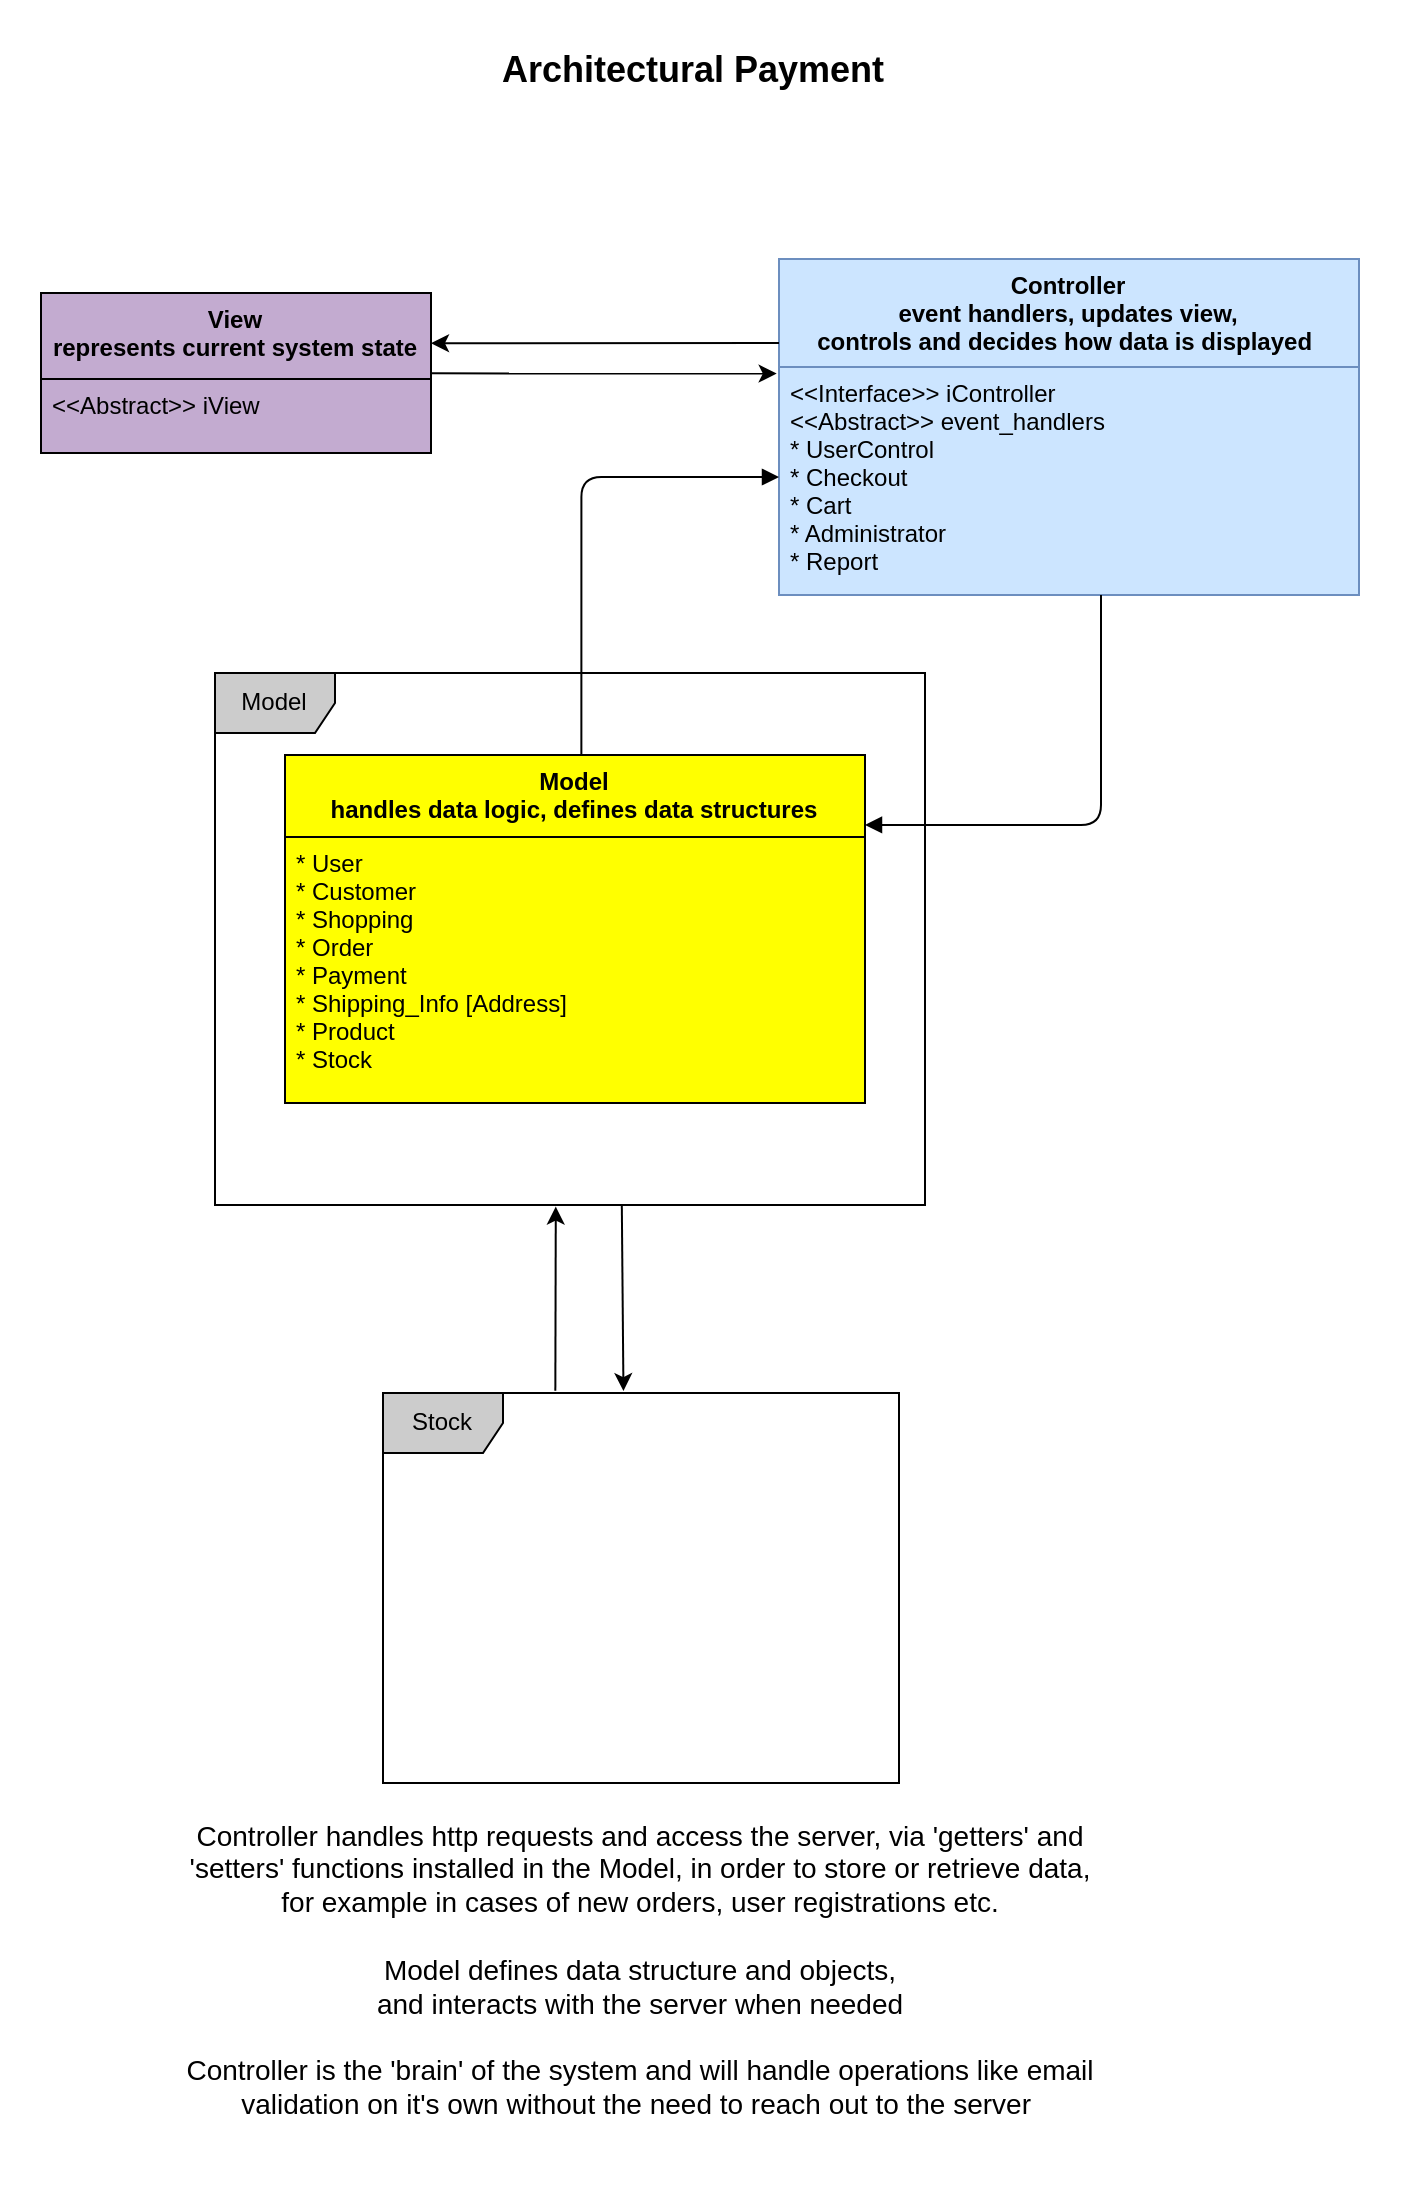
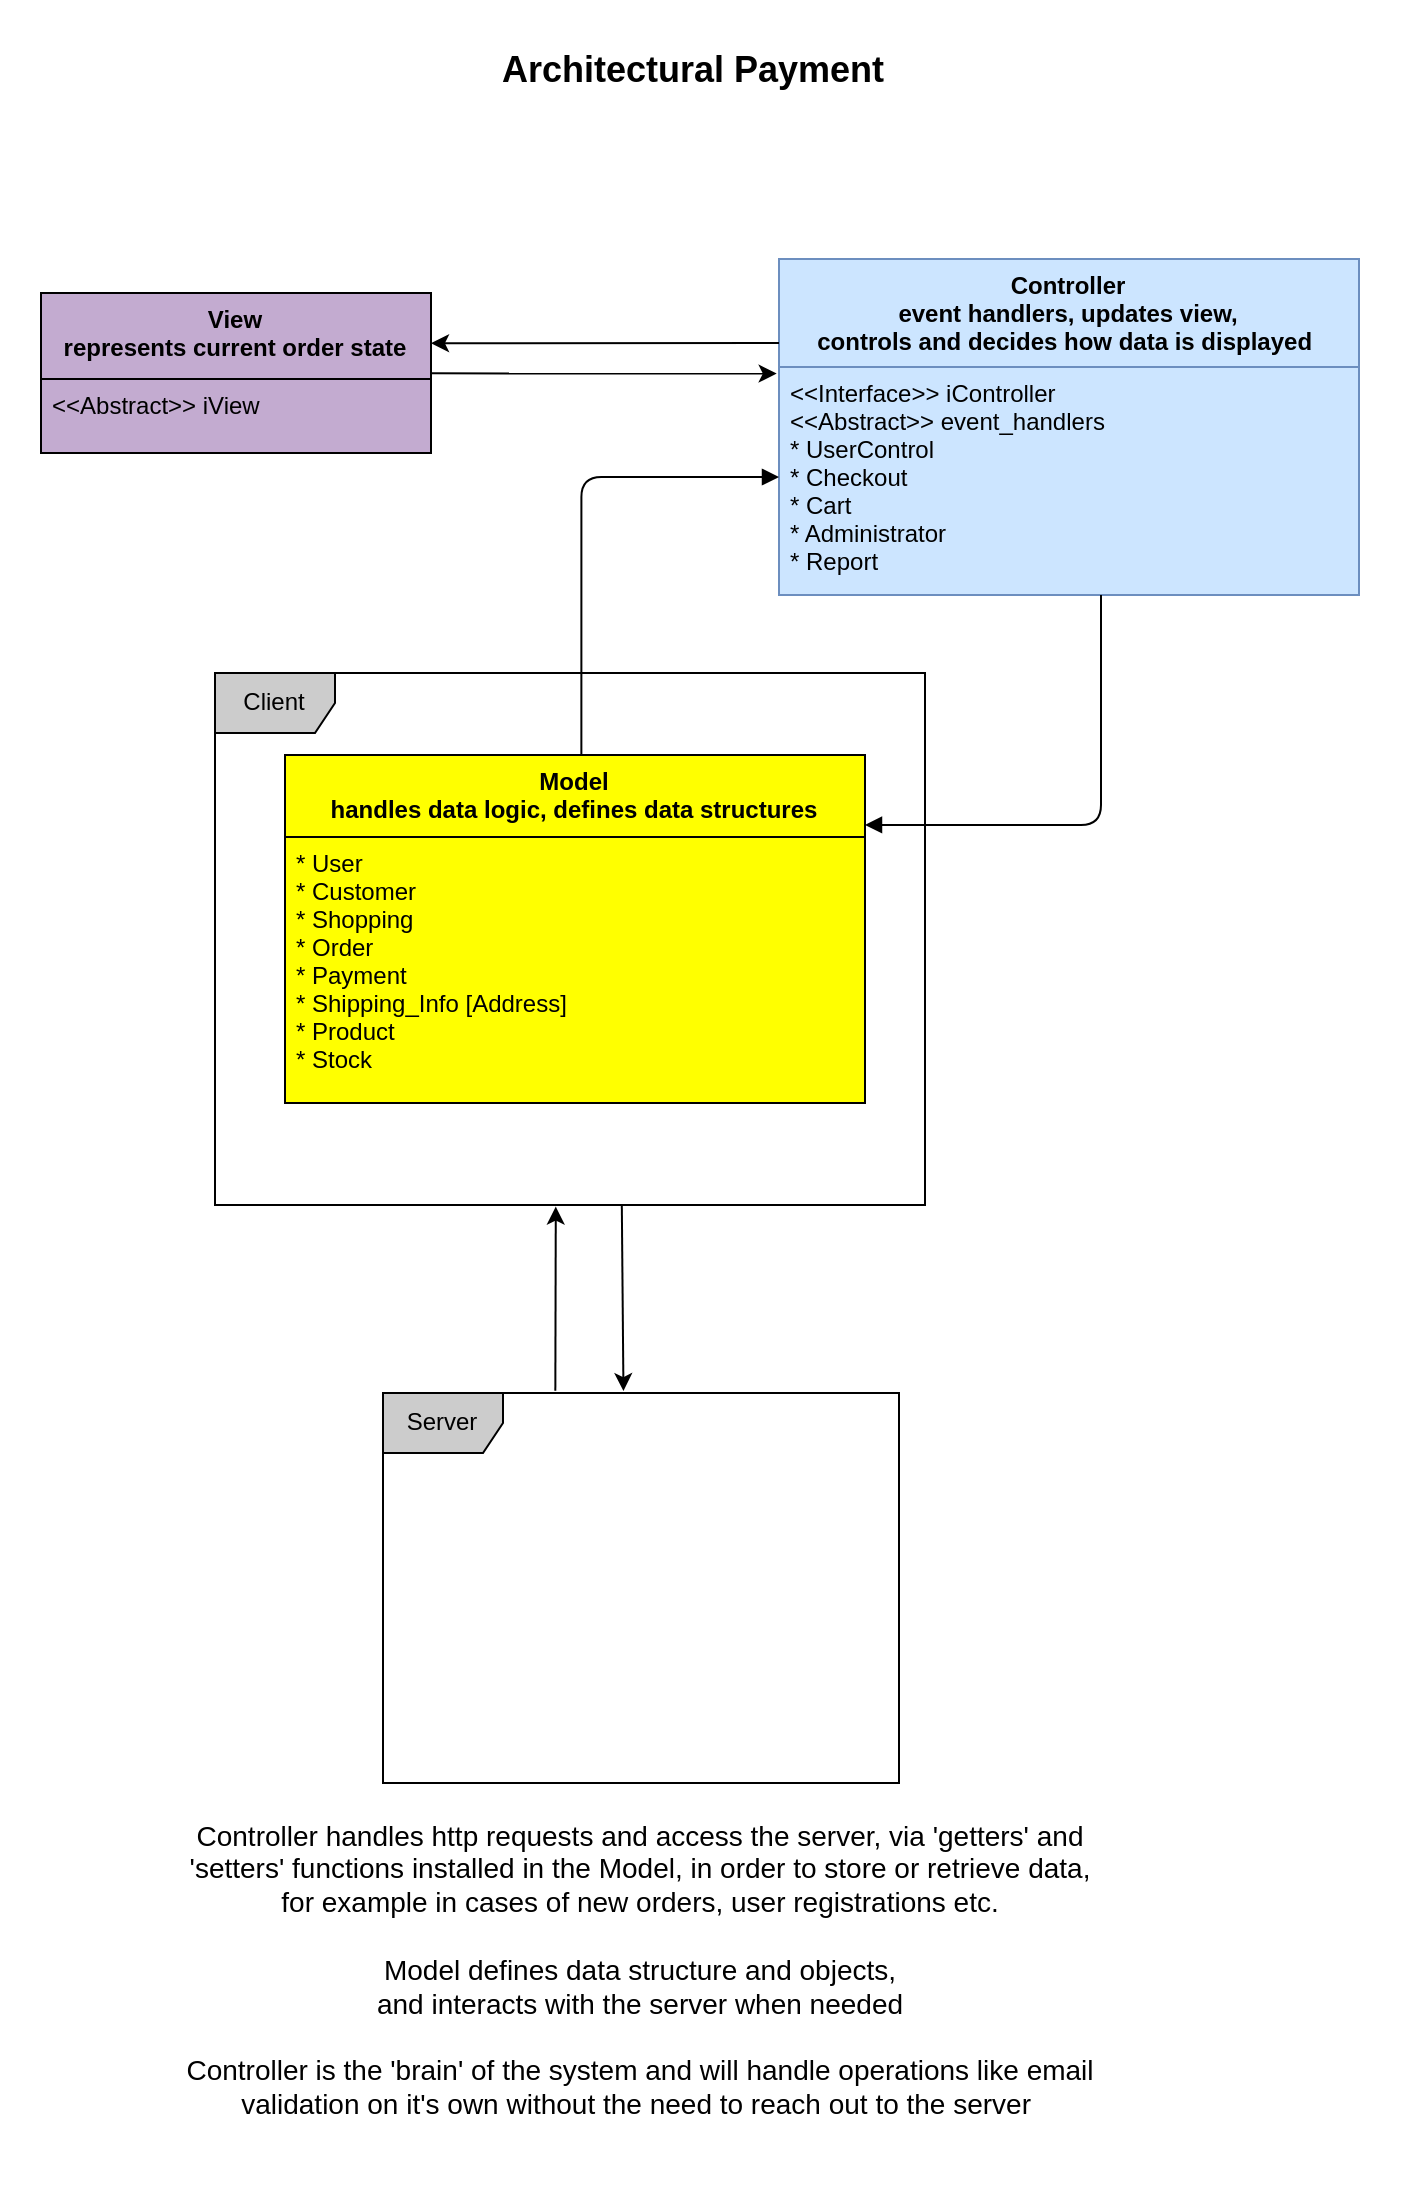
node "View represents current system state": label "View represents current system state" -> "View represents current order state"
node "Model": label "Model" -> "Client"
node "Stock": label "Stock" -> "Server"
